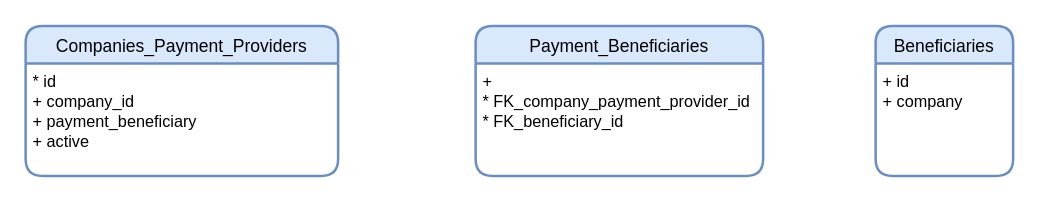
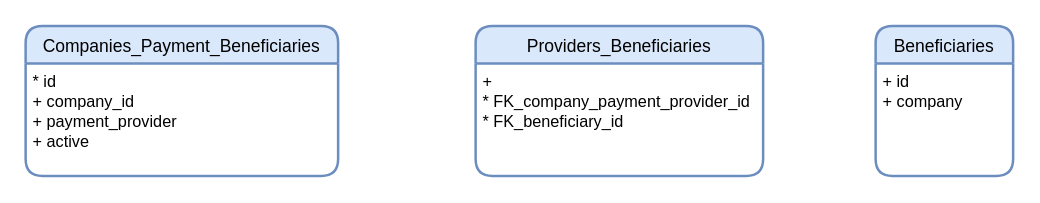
node "Companies_Payment_Providers": label "Companies_Payment_Providers" -> "Companies_Payment_Beneficiaries"
node "Payment_Beneficiaries": label "Payment_Beneficiaries" -> "Providers_Beneficiaries"
node "* id + company_id + payment_beneficiary + active": label "* id + company_id + payment_beneficiary + active" -> "* id + company_id + payment_provider + active"
